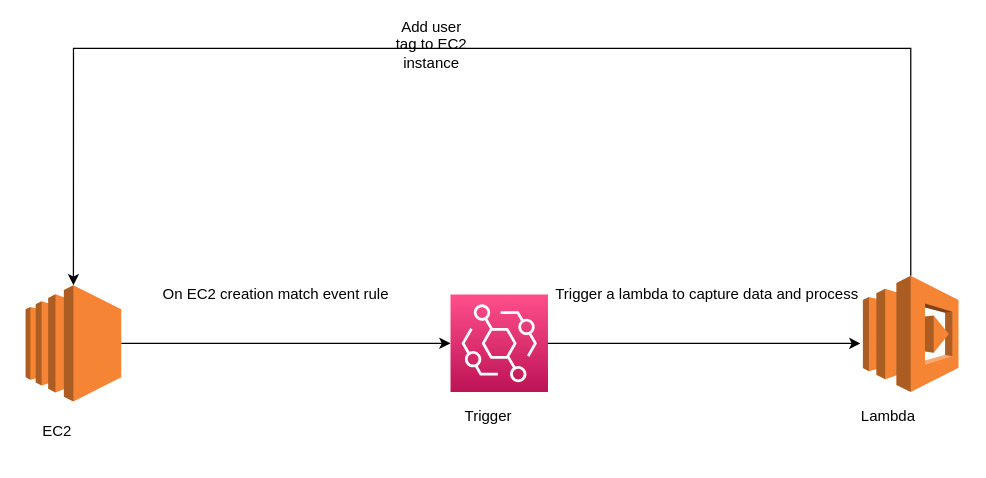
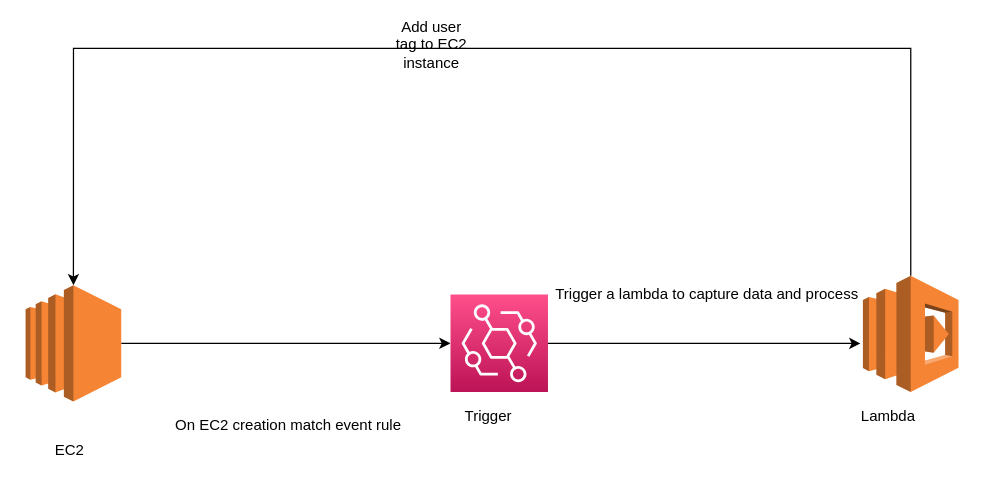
node "On EC2 creation match event rule": moved (276, 294) -> (288, 426)
node "EC2": moved (57, 432) -> (69, 451)
